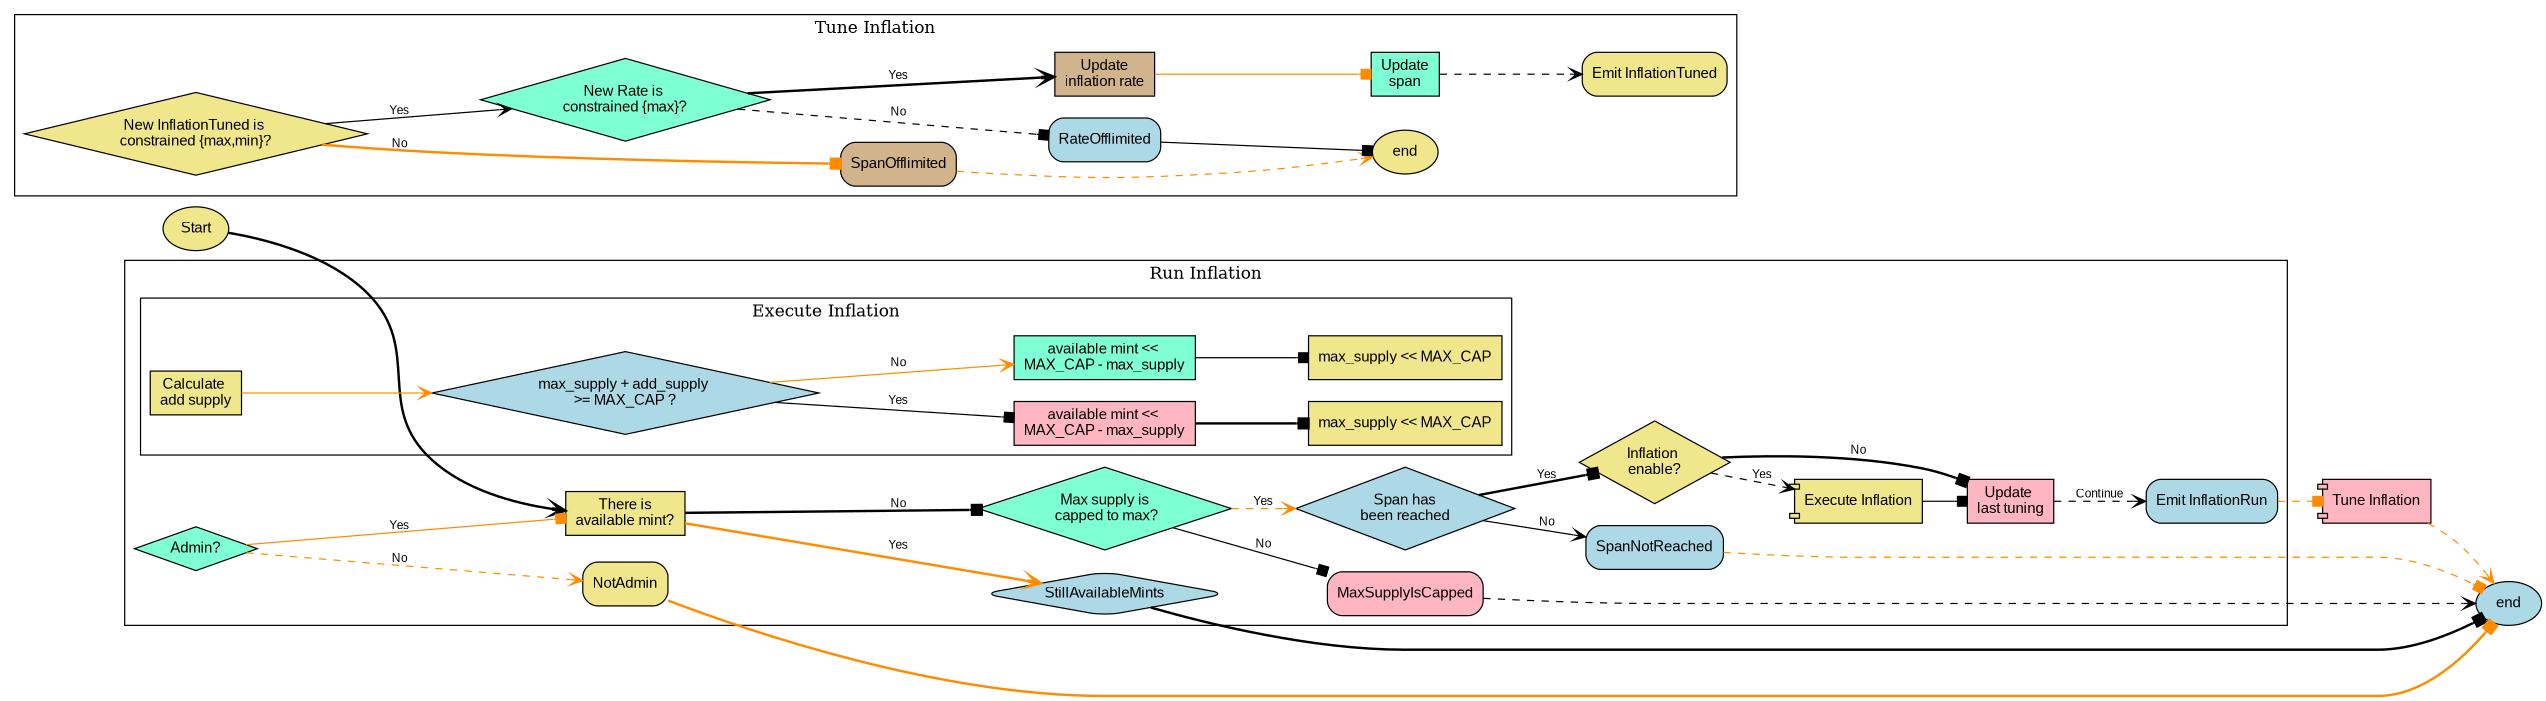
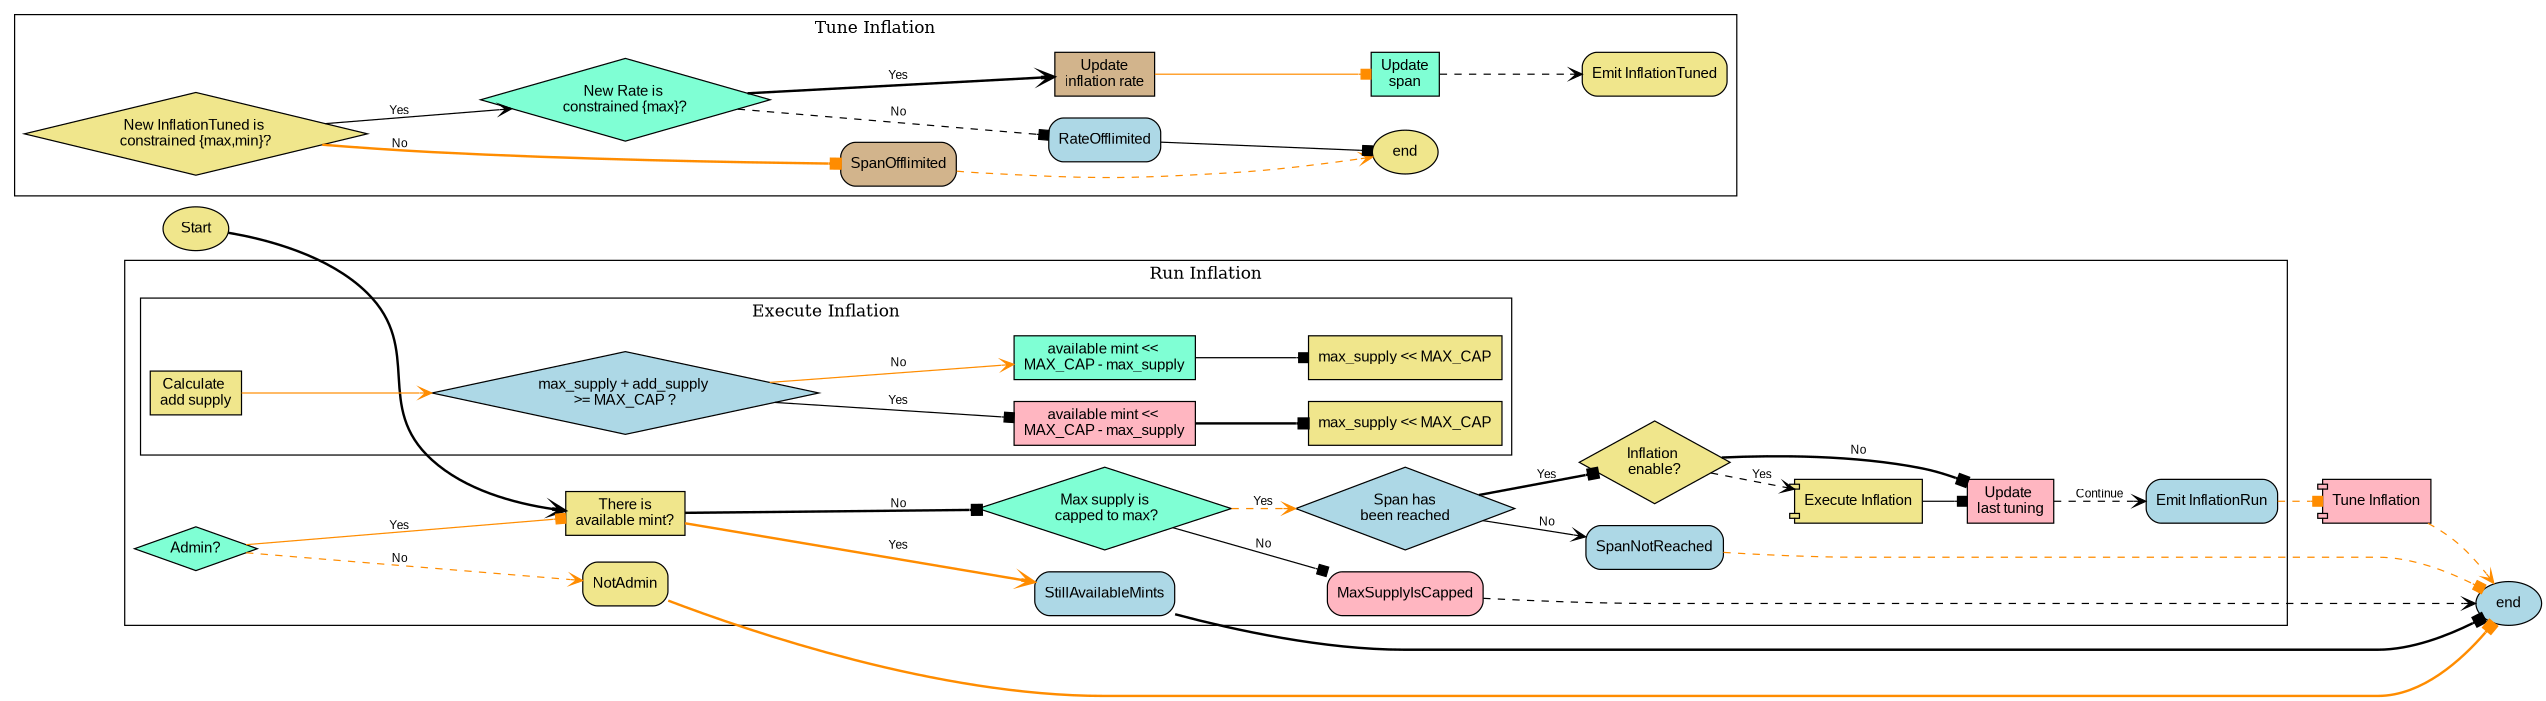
node "StillAvailableMints": shape diamond -> box
